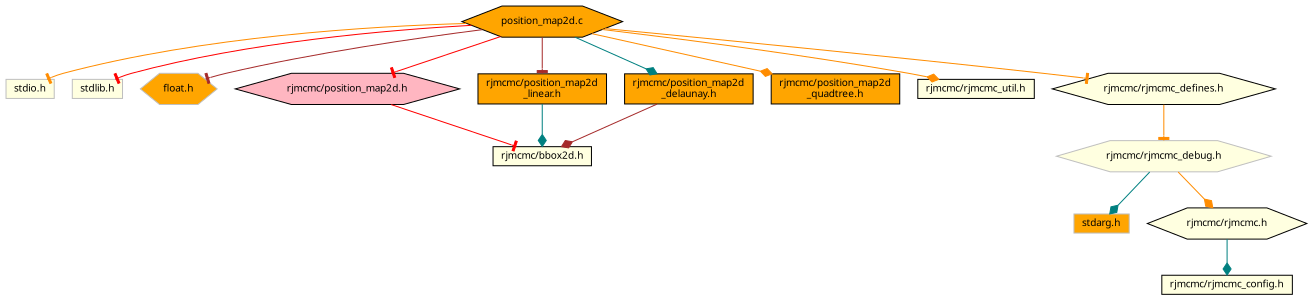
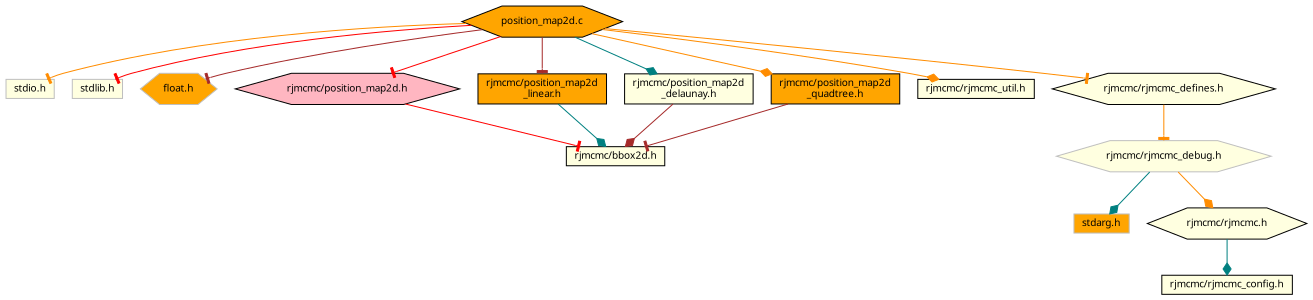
node "rjmcmc/position_map2d _delaunay.h": fillcolor orange -> lightyellow
edge "rjmcmc/position_map2d _quadtree.h" -> "rjmcmc/bbox2d.h": added
